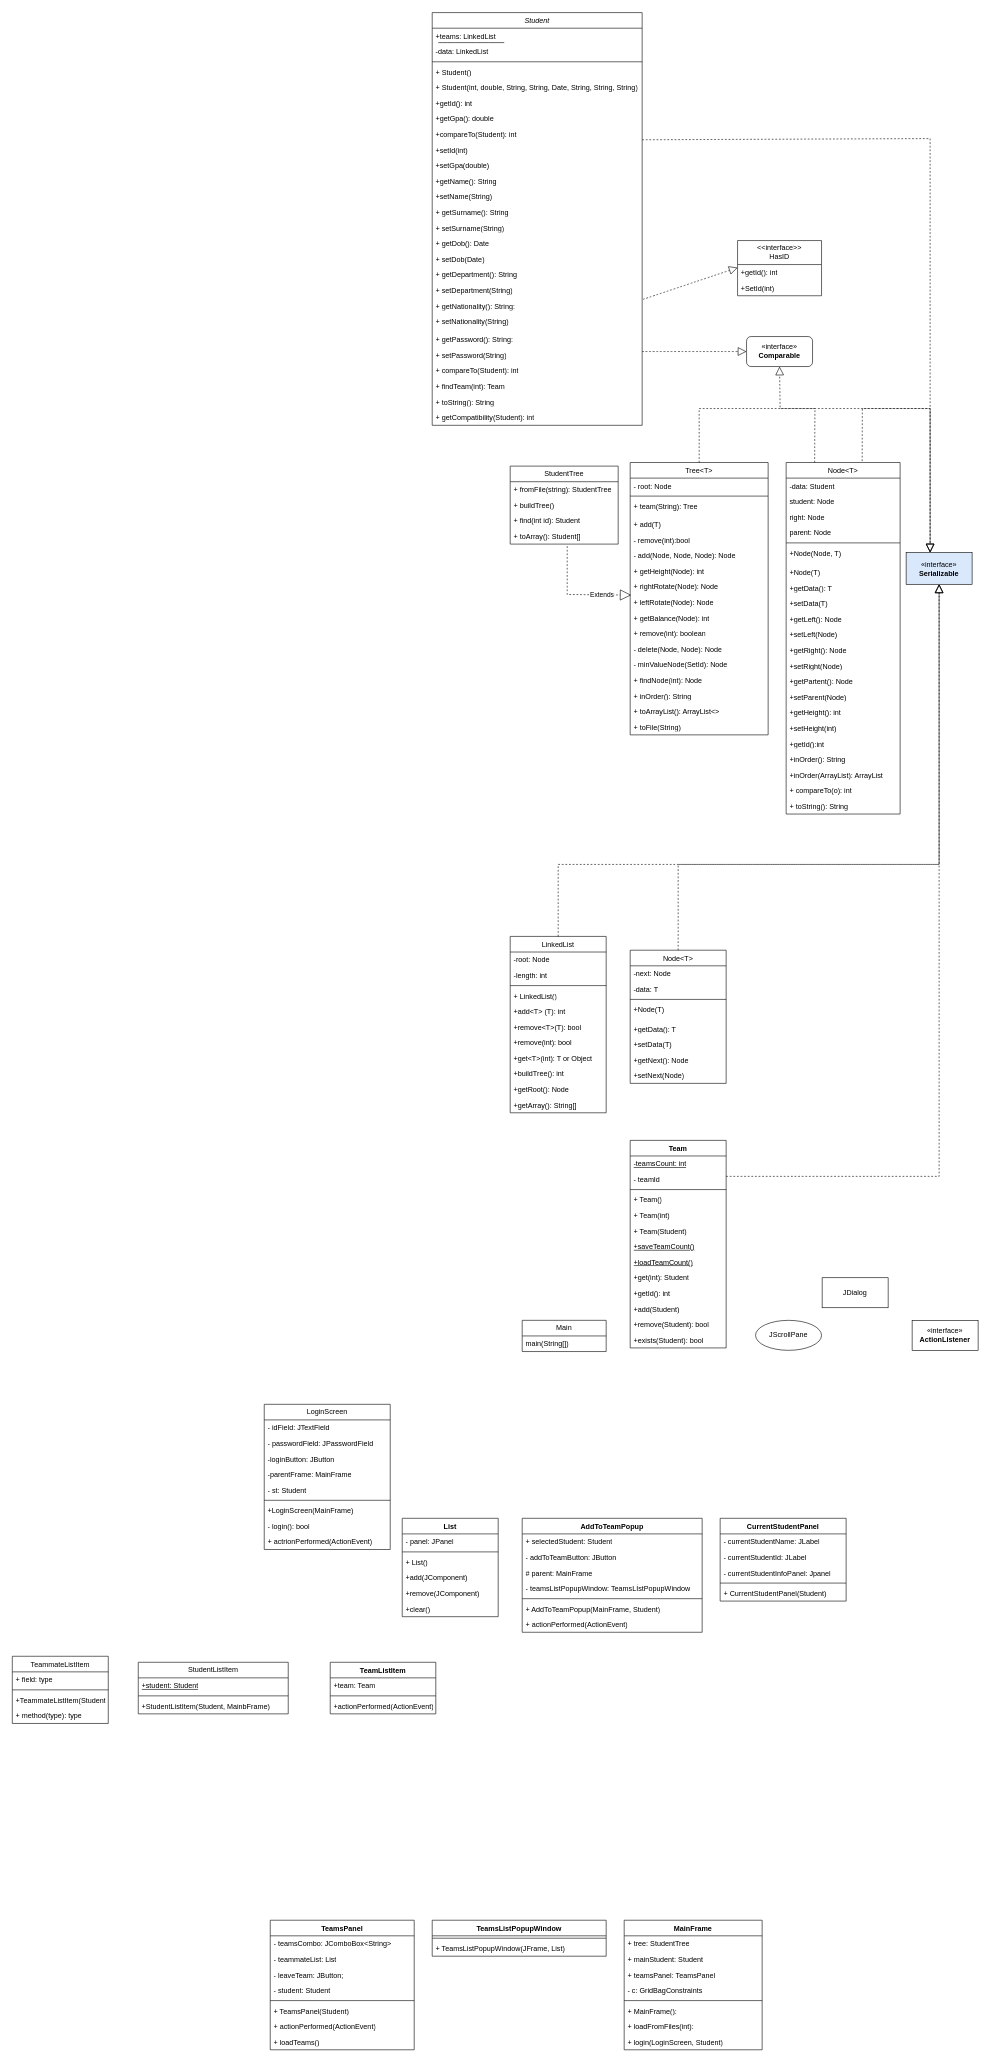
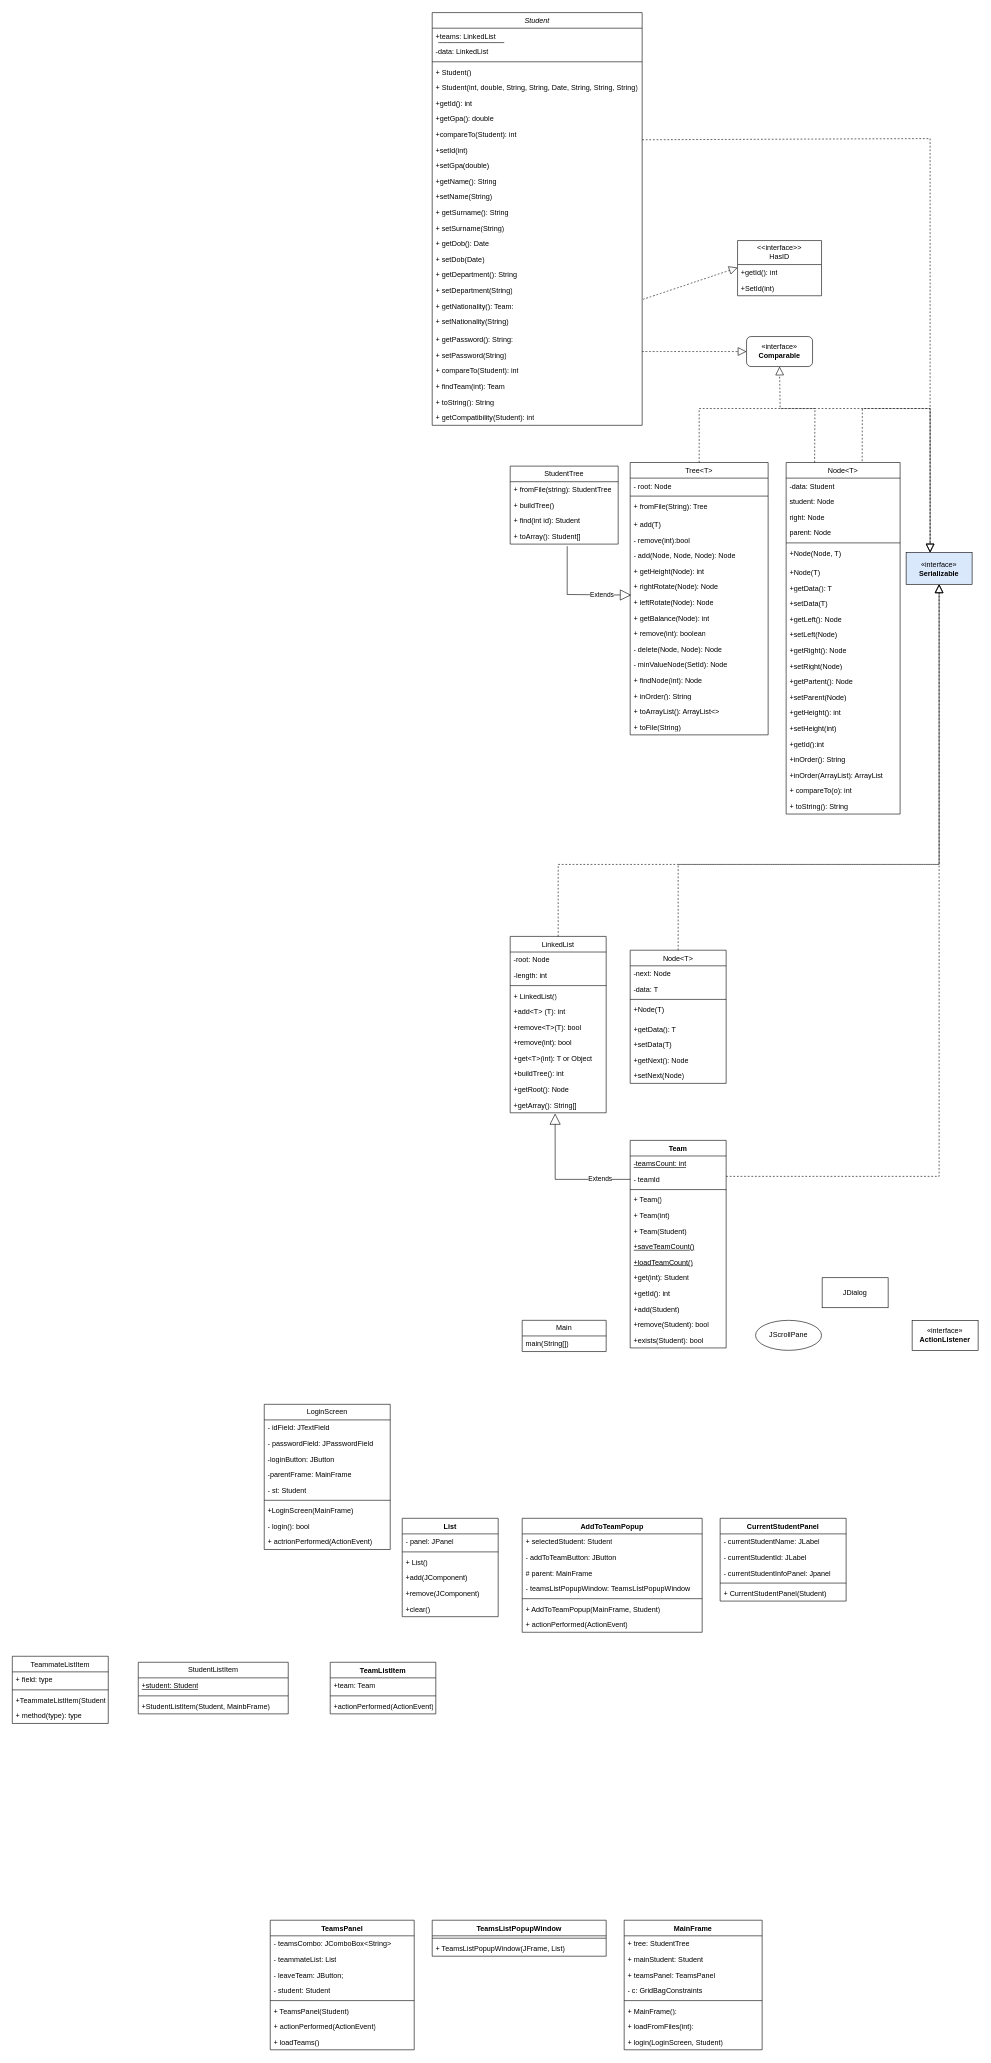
node "+ getNationality(): String:": label "+ getNationality(): String:" -> "+ getNationality(): Team:"
node "+ team(String): Tree": label "+ team(String): Tree" -> "+ fromFile(String): Tree"
edge "+ toArray(): Student[]" -> "+ rightRotate(Node): Node": style dashed -> solid
edge "- teamId" -> "+getArray(): String[]": added, label "Extends"
